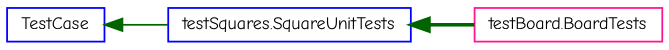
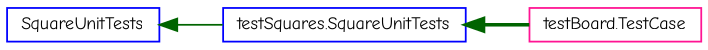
node "TestCase": label "TestCase" -> "SquareUnitTests"
node "testBoard.BoardTests": label "testBoard.BoardTests" -> "testBoard.TestCase"
